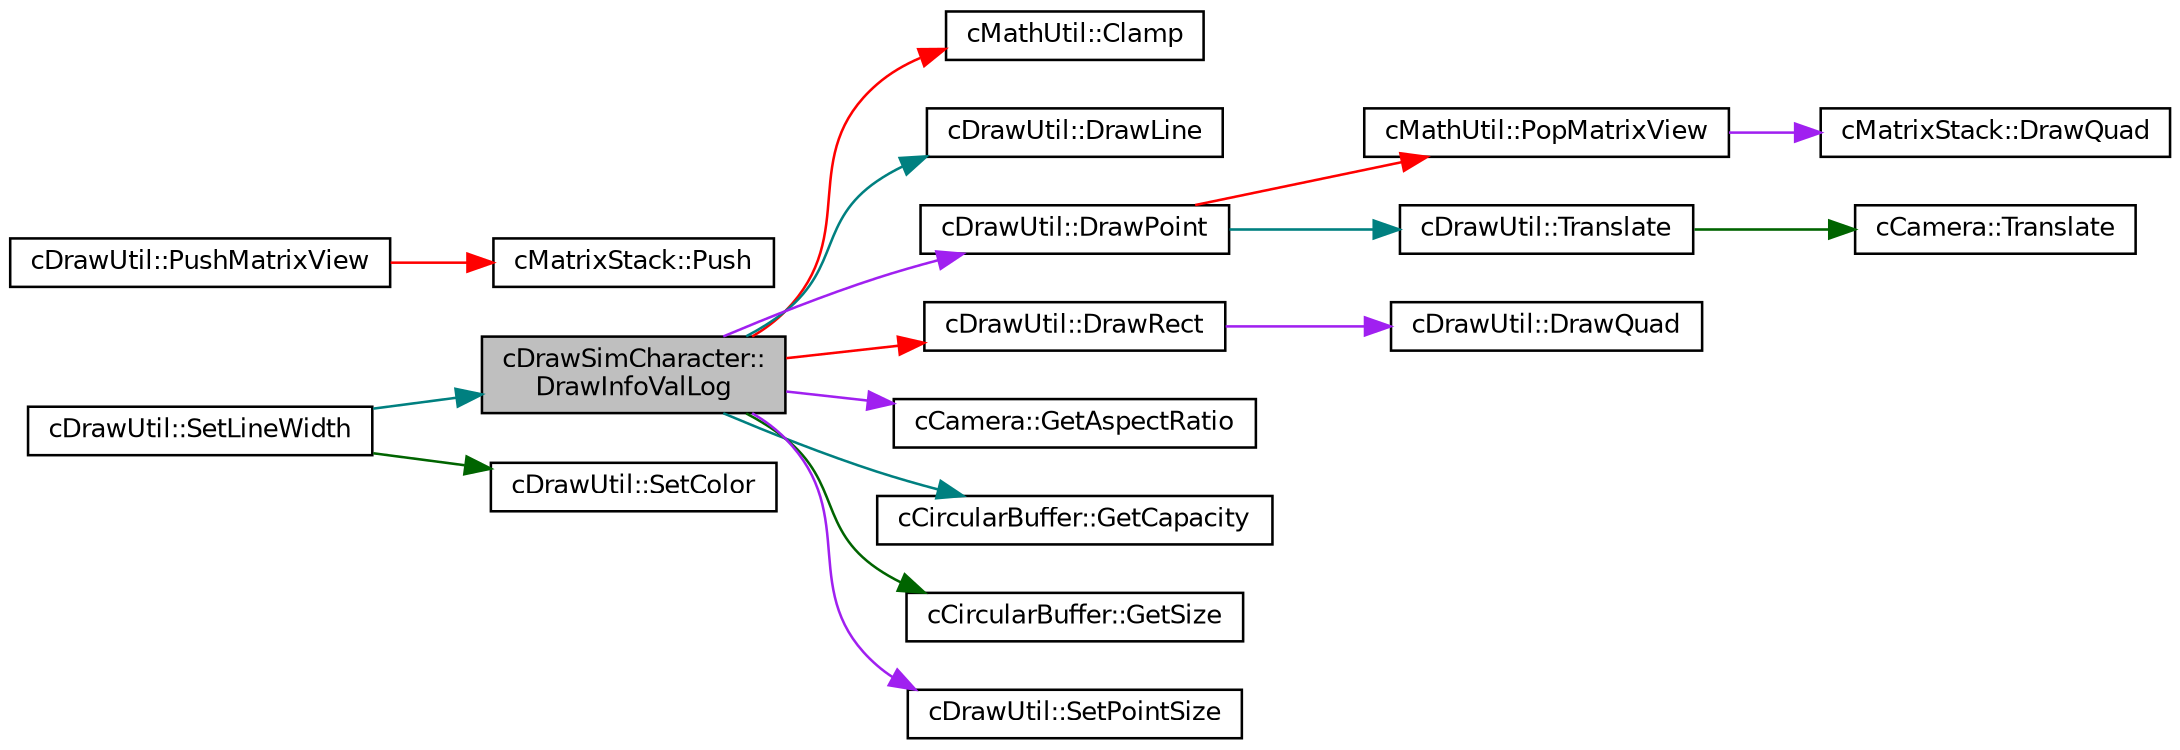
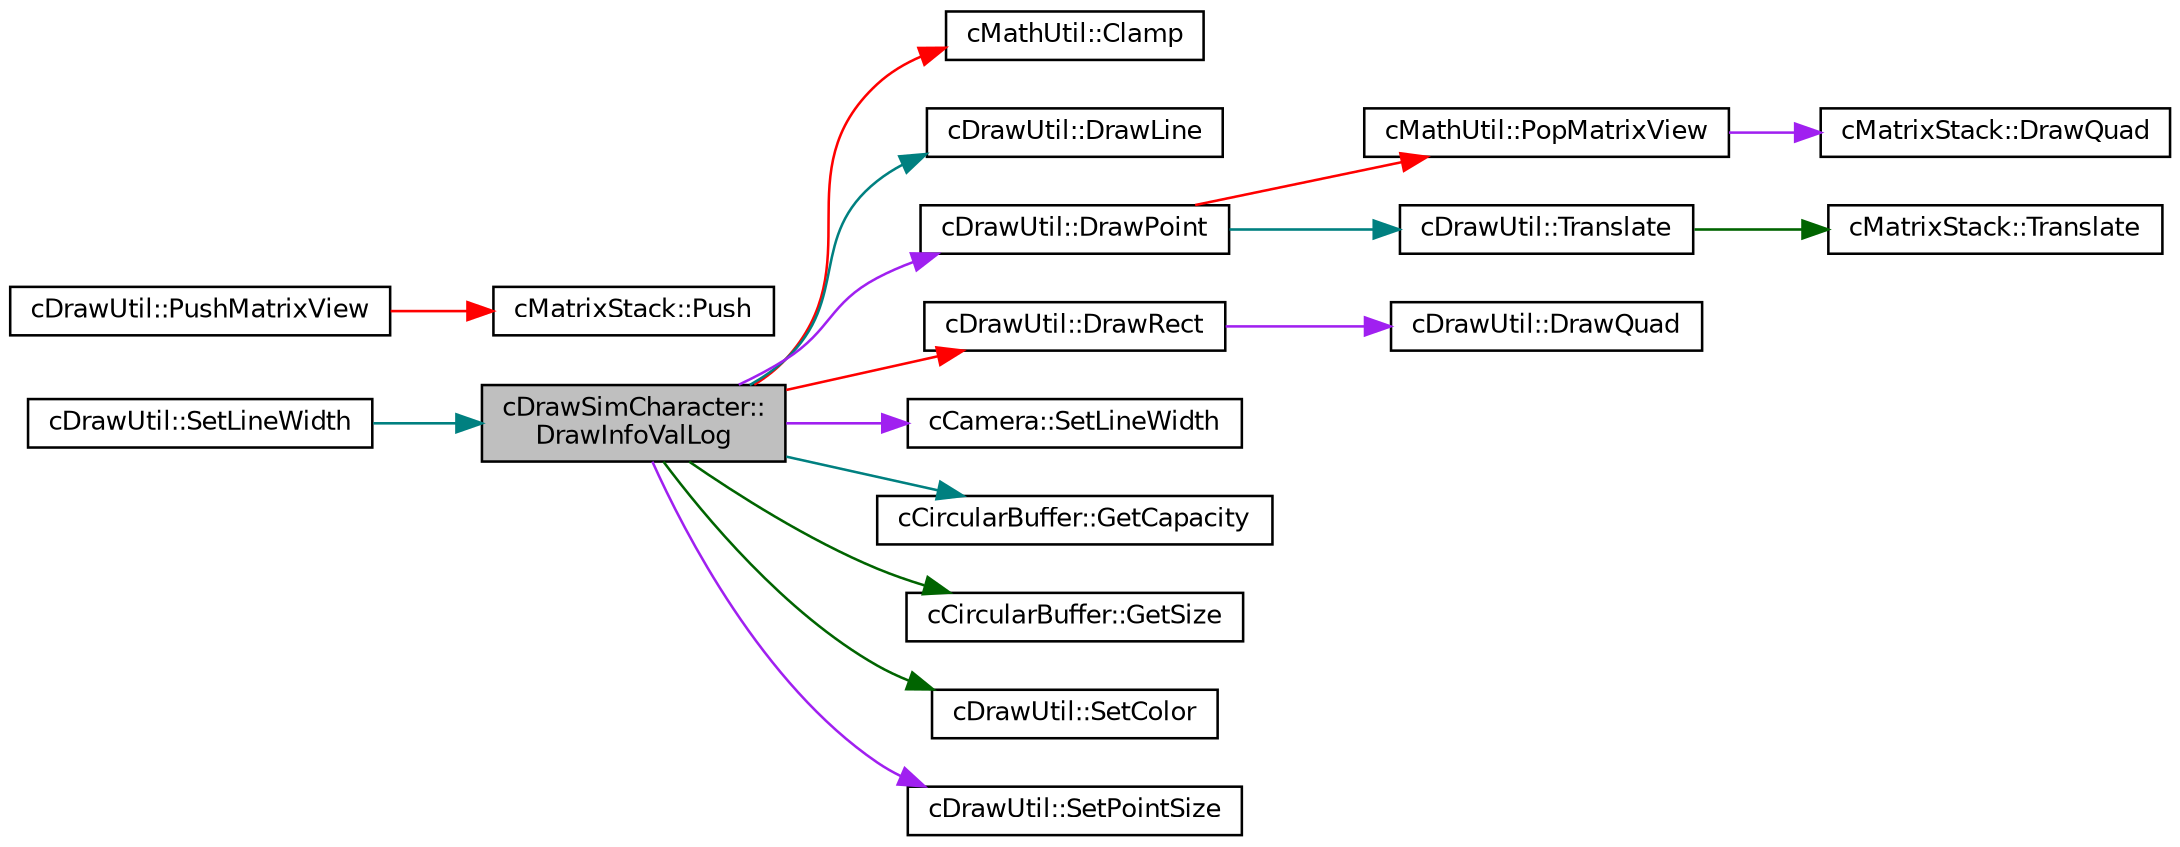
node "cCamera::Translate": label "cCamera::Translate" -> "cMatrixStack::Translate"
node "cCamera::GetAspectRatio": label "cCamera::GetAspectRatio" -> "cCamera::SetLineWidth"
edge "cDrawUtil::SetLineWidth" -> "cDrawUtil::SetColor": now "cDrawSimCharacter:: DrawInfoValLog" -> "cDrawUtil::SetColor"
